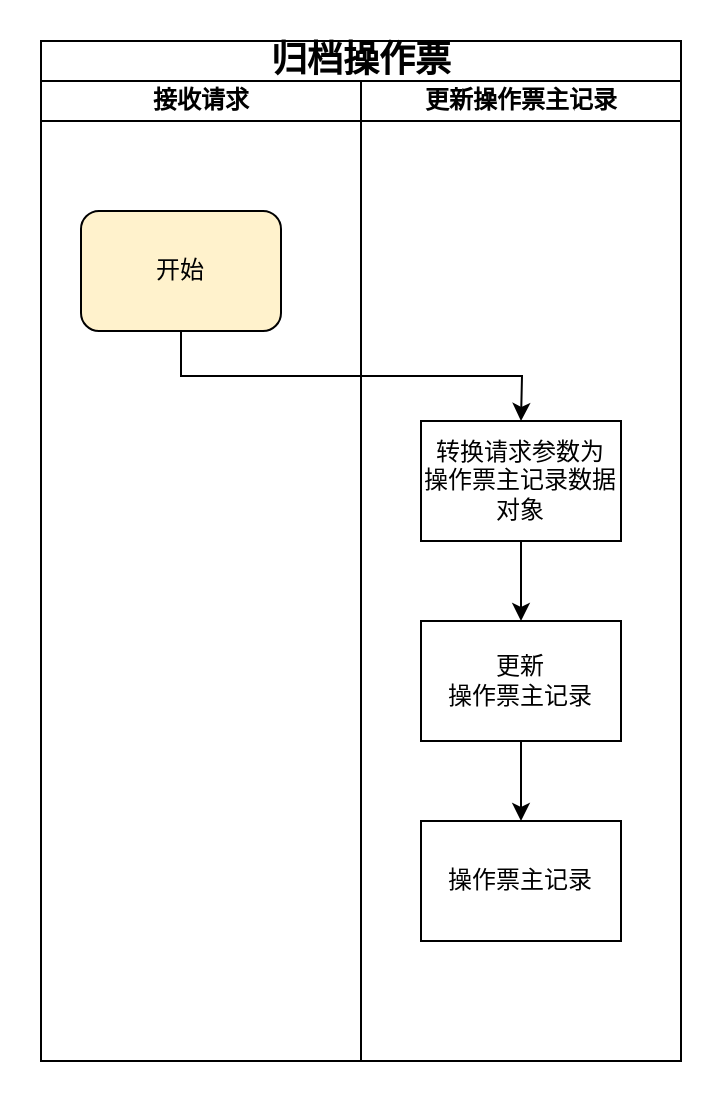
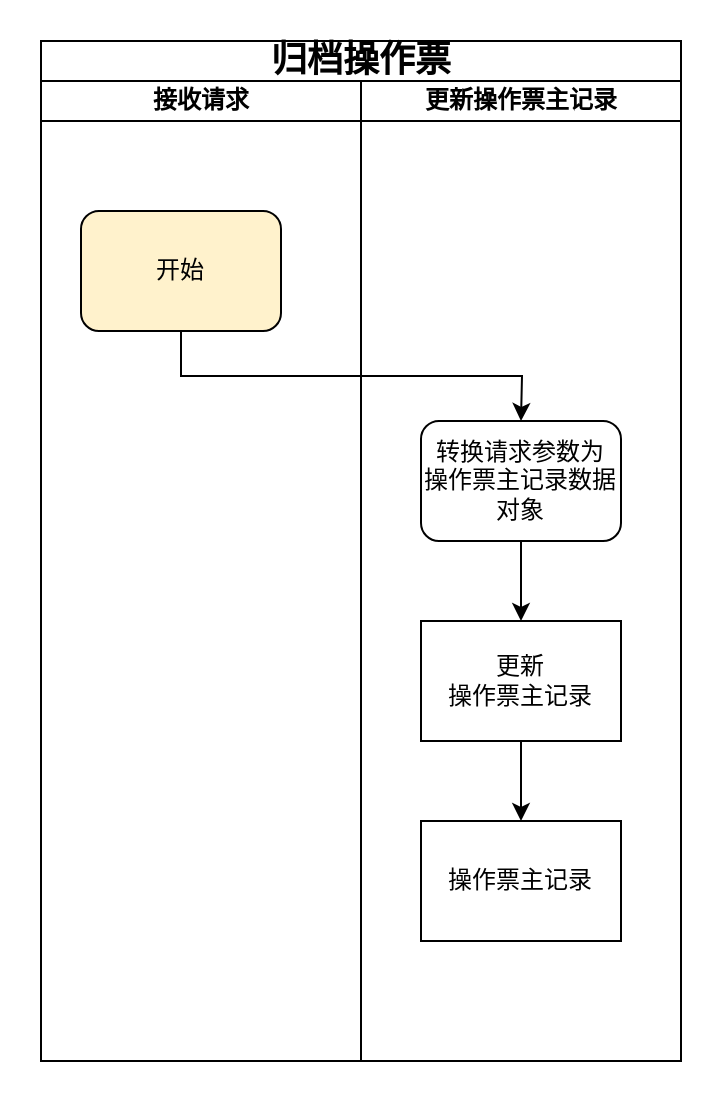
node "转换请求参数为 操作票主记录数据对象": shape rectangle -> rounded rectangle
